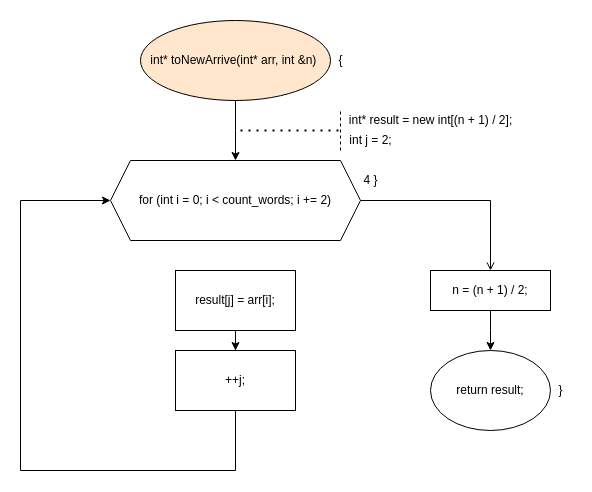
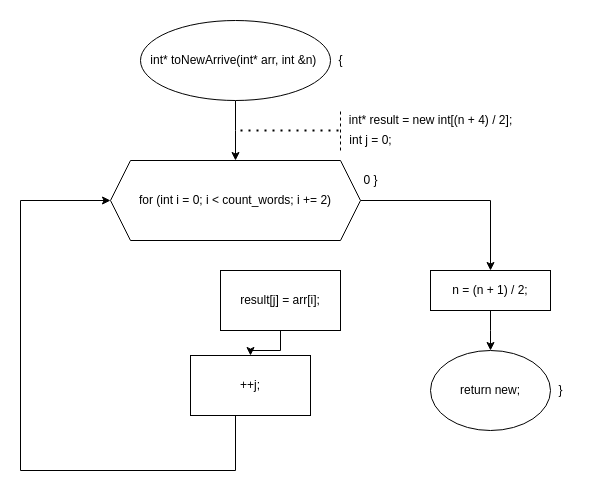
node "int* toNewArrive(int* arr, int &n)": fillcolor #ffe6cc -> #ffffff
node "int* result = new int[(n + 1) / 2];": label "int* result = new int[(n + 1) / 2];" -> "int* result = new int[(n + 4) / 2];"
node "int j = 2;": label "int j = 2;" -> "int j = 0;"
node "4 }": label "4 }" -> "0 }"
edge "for (int i = 0; i < count_words; i += 2)" -> "n = (n + 1) / 2;": arrowhead open -> classic
node "result[j] = arr[i];": moved (236, 301) -> (281, 301)
node "++j;": moved (236, 381) -> (251, 386)
node "return result;": label "return result;" -> "return new;"
